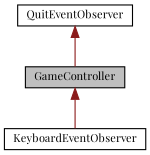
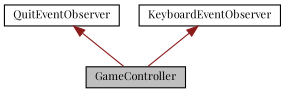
edge "KeyboardEventObserver" -> "GameController": reversed
